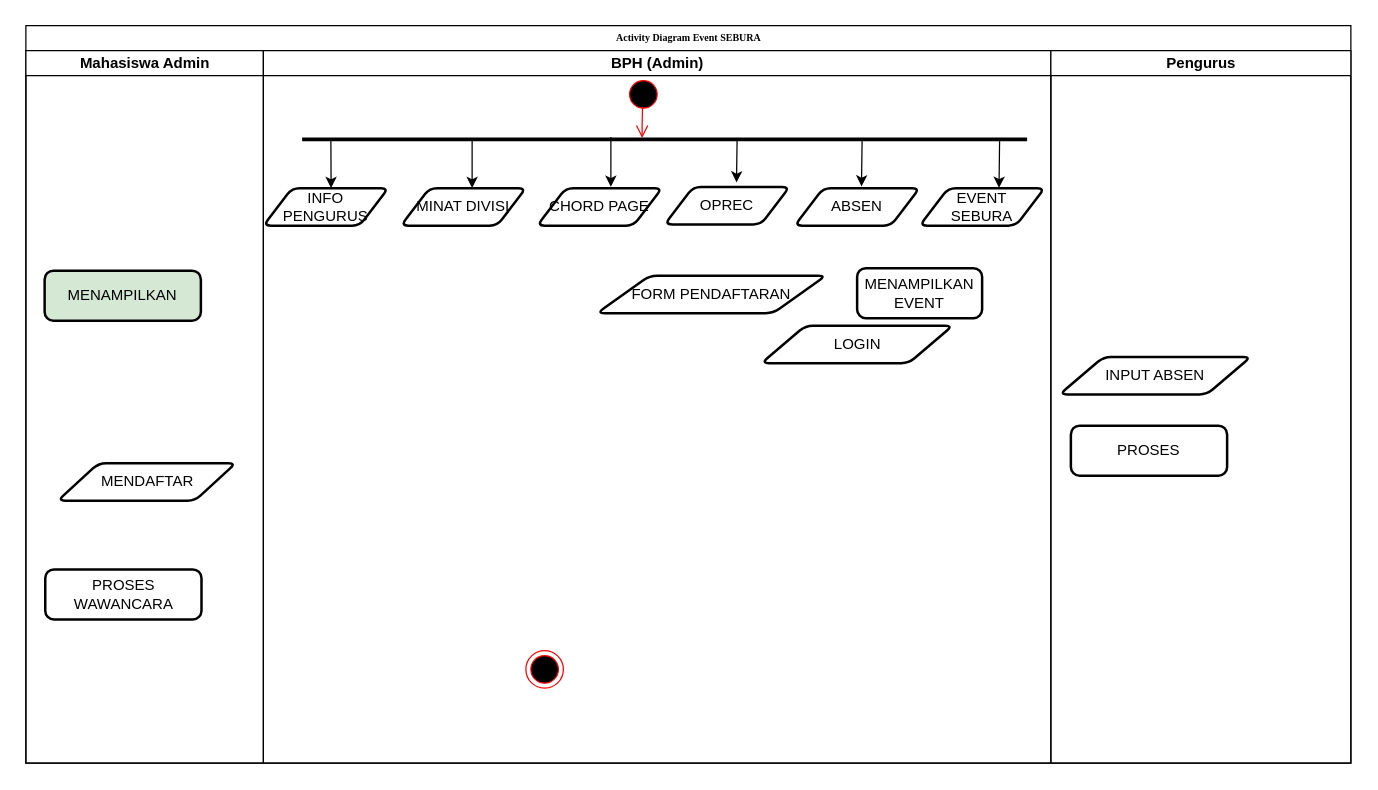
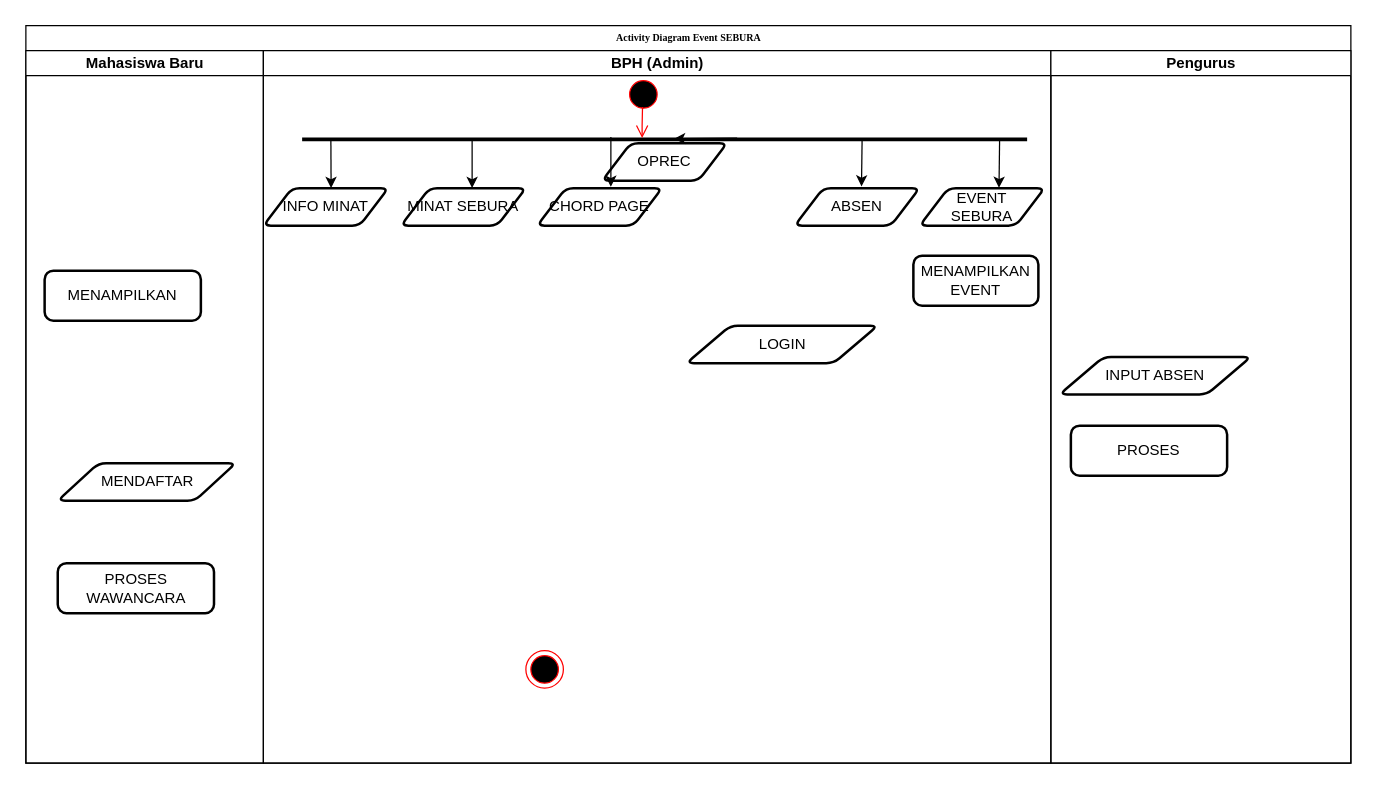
node "Mahasiswa Admin": label "Mahasiswa Admin" -> "Mahasiswa Baru"
node "OPREC": moved (727, 206) -> (664, 162)
node "INFO PENGURUS": label "INFO PENGURUS" -> "INFO MINAT"
node "MINAT DIVISI": label "MINAT DIVISI" -> "MINAT SEBURA"
node "MENAMPILKAN EVENT": moved (919, 293) -> (976, 281)
node "FORM PENDAFTARAN": removed
node "MENAMPILKAN": fillcolor #d5e8d4 -> #ffffff
node "LOGIN": moved (857, 344) -> (782, 344)
node "PROSES WAWANCARA": moved (123, 594) -> (136, 588)
